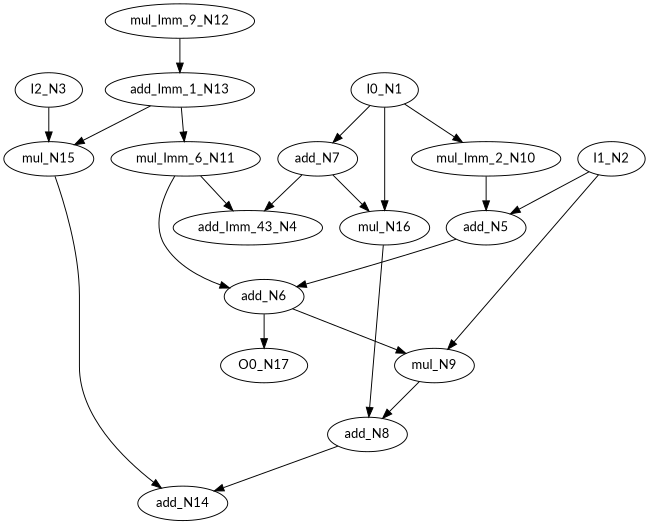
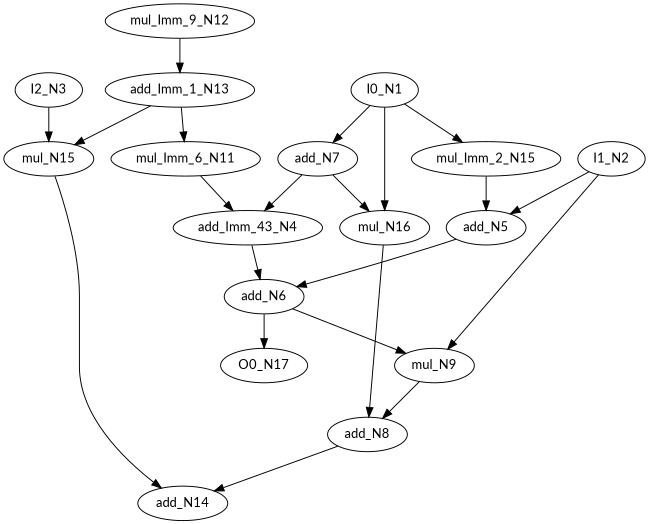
node "mul_Imm_2_N10": label "mul_Imm_2_N10" -> "mul_Imm_2_N15"
edge "mul_Imm_6_N11" -> "add_N6": now "add_Imm_43_N4" -> "add_N6"
